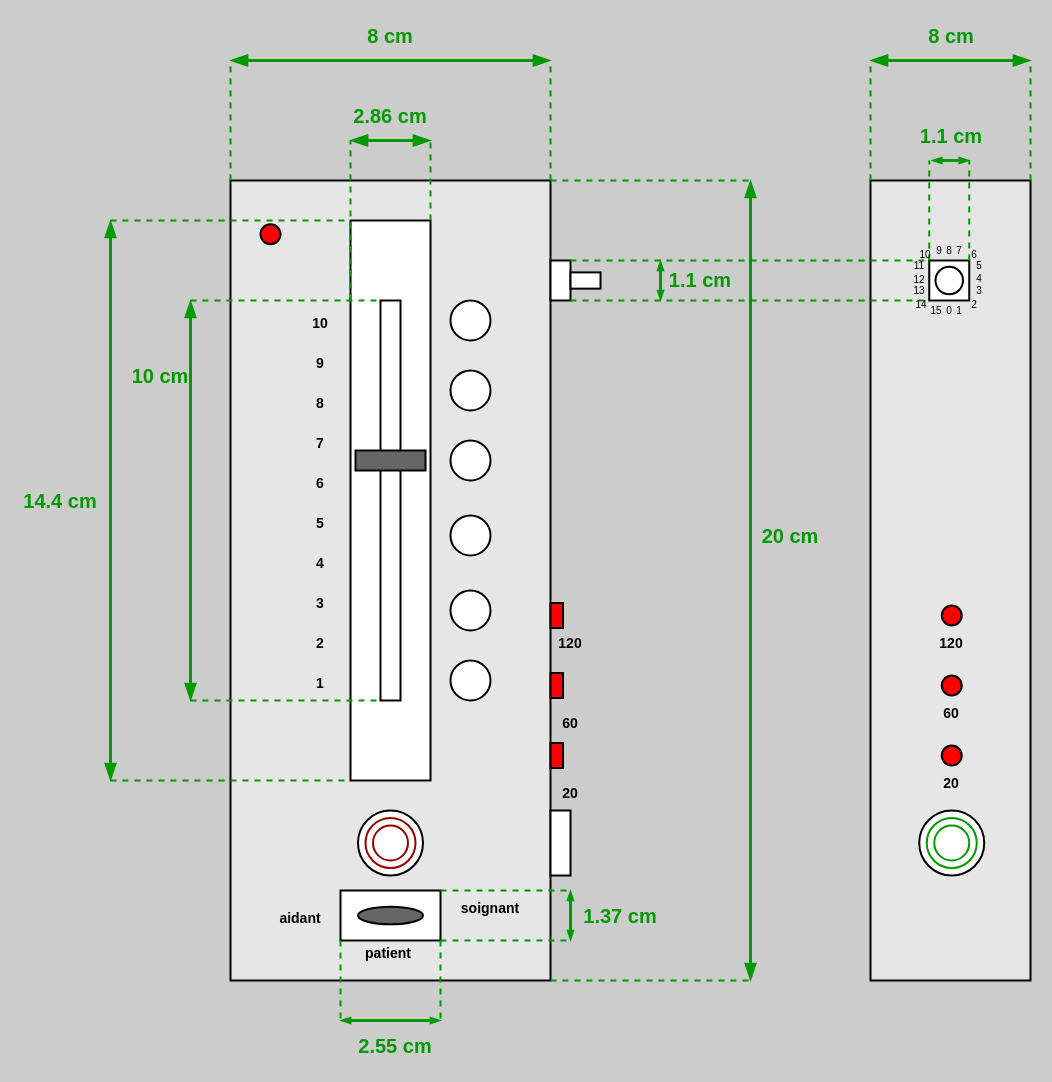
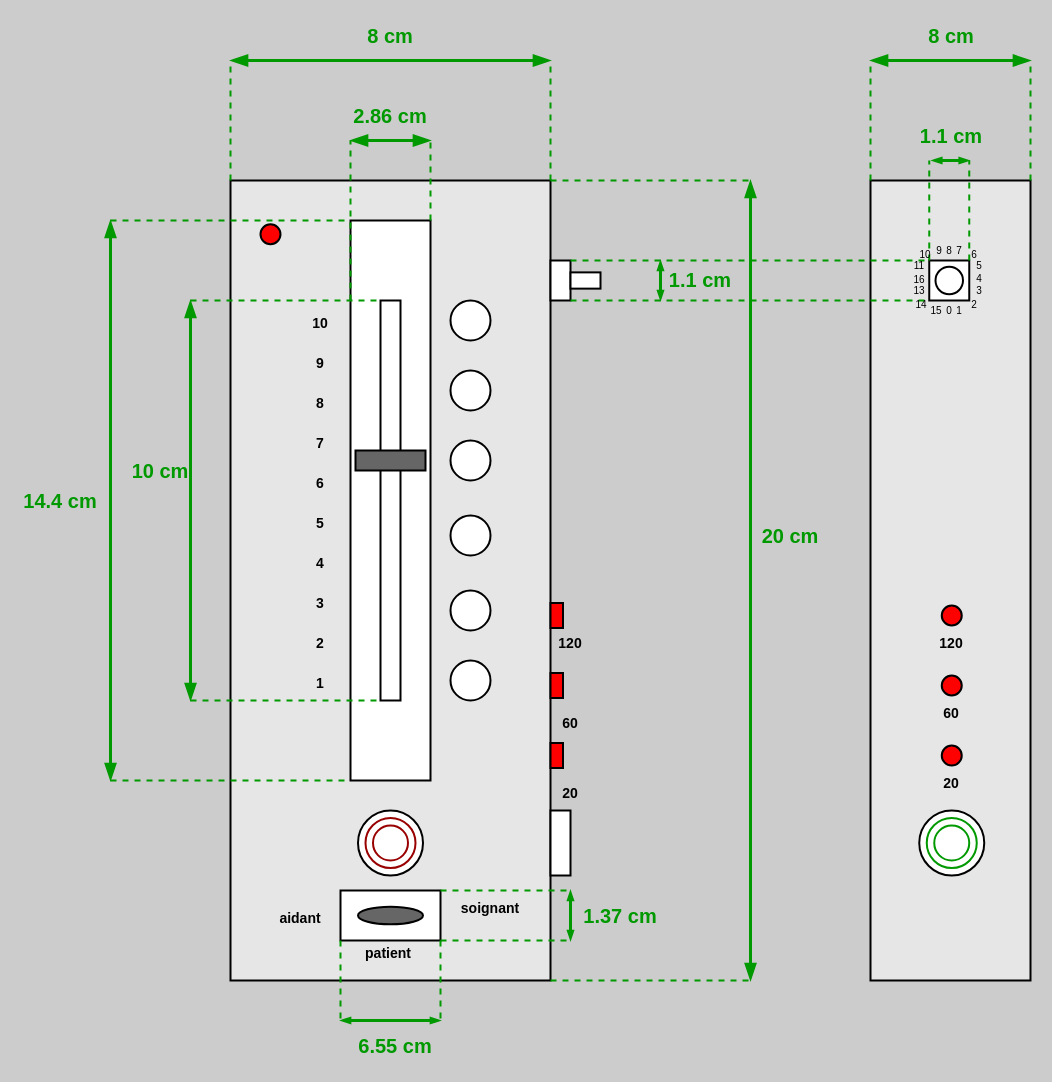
node "12": label "12" -> "16"
node "10 cm": moved (161, 376) -> (161, 471)
node "2.55 cm": label "2.55 cm" -> "6.55 cm"
